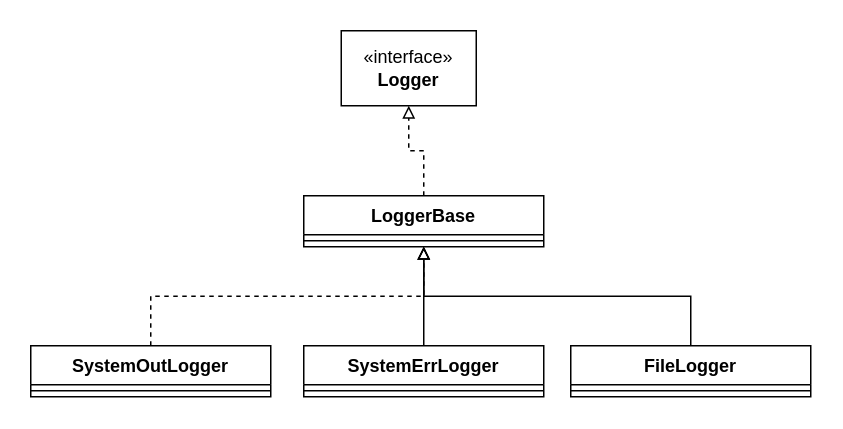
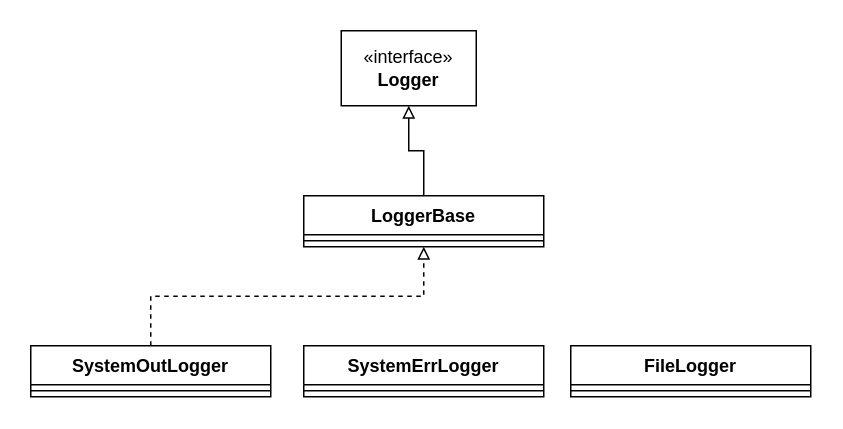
edge "LoggerBase" -> "«interface» Logger": style dashed -> solid
edge "FileLogger" -> "LoggerBase": removed
edge "SystemErrLogger" -> "LoggerBase": removed
